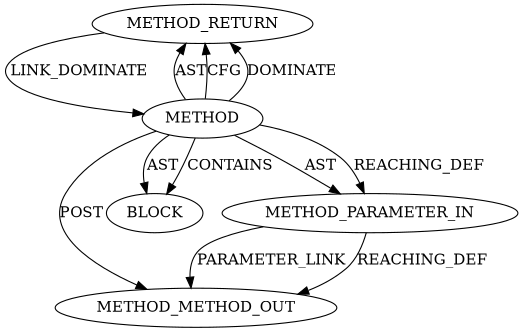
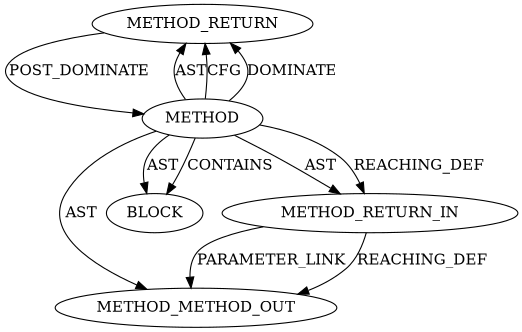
edge "METHOD_RETURN" -> "METHOD": label "LINK_DOMINATE" -> "POST_DOMINATE"
edge "METHOD" -> "METHOD_METHOD_OUT": label "POST" -> "AST"
node "METHOD_PARAMETER_IN": label "METHOD_PARAMETER_IN" -> "METHOD_RETURN_IN"
